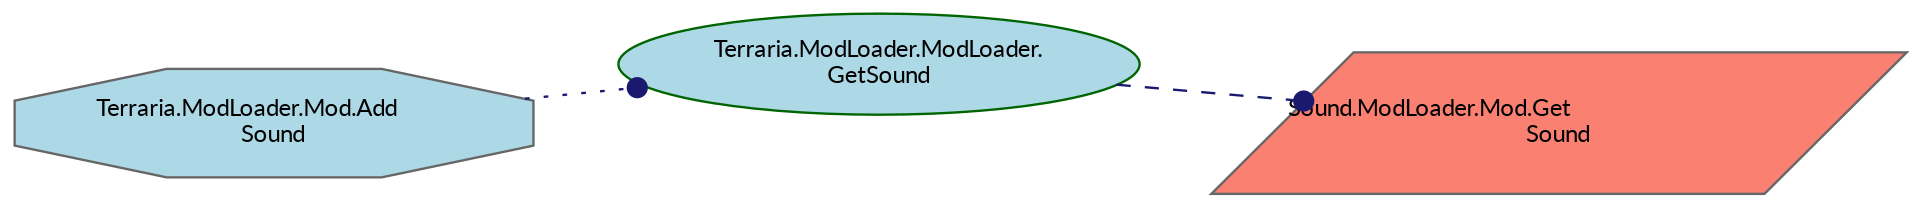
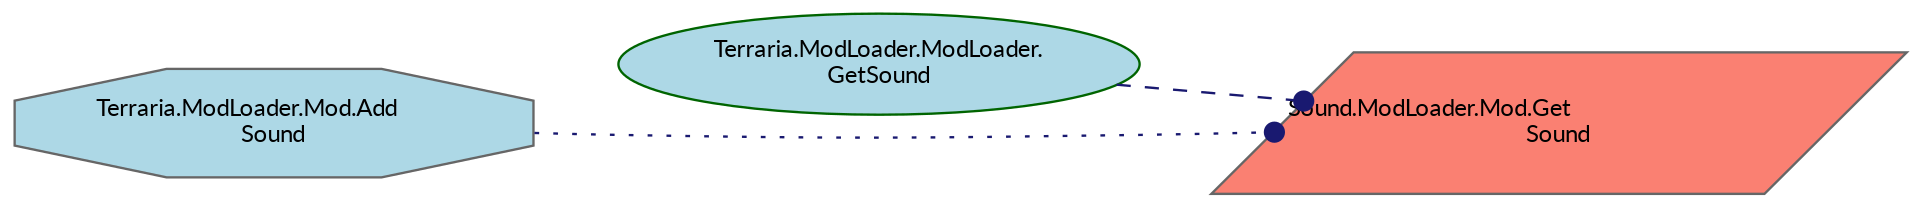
edge "Terraria.ModLoader.Mod.Add Sound" -> "Terraria.ModLoader.ModLoader. GetSound": now "Terraria.ModLoader.Mod.Add Sound" -> "Sound.ModLoader.Mod.Get Sound"
